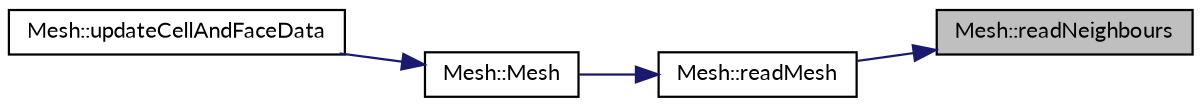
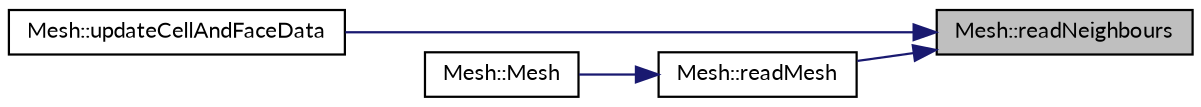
edge "Mesh::updateCellAndFaceData" -> "Mesh::Mesh": now "Mesh::updateCellAndFaceData" -> "Mesh::readNeighbours"
